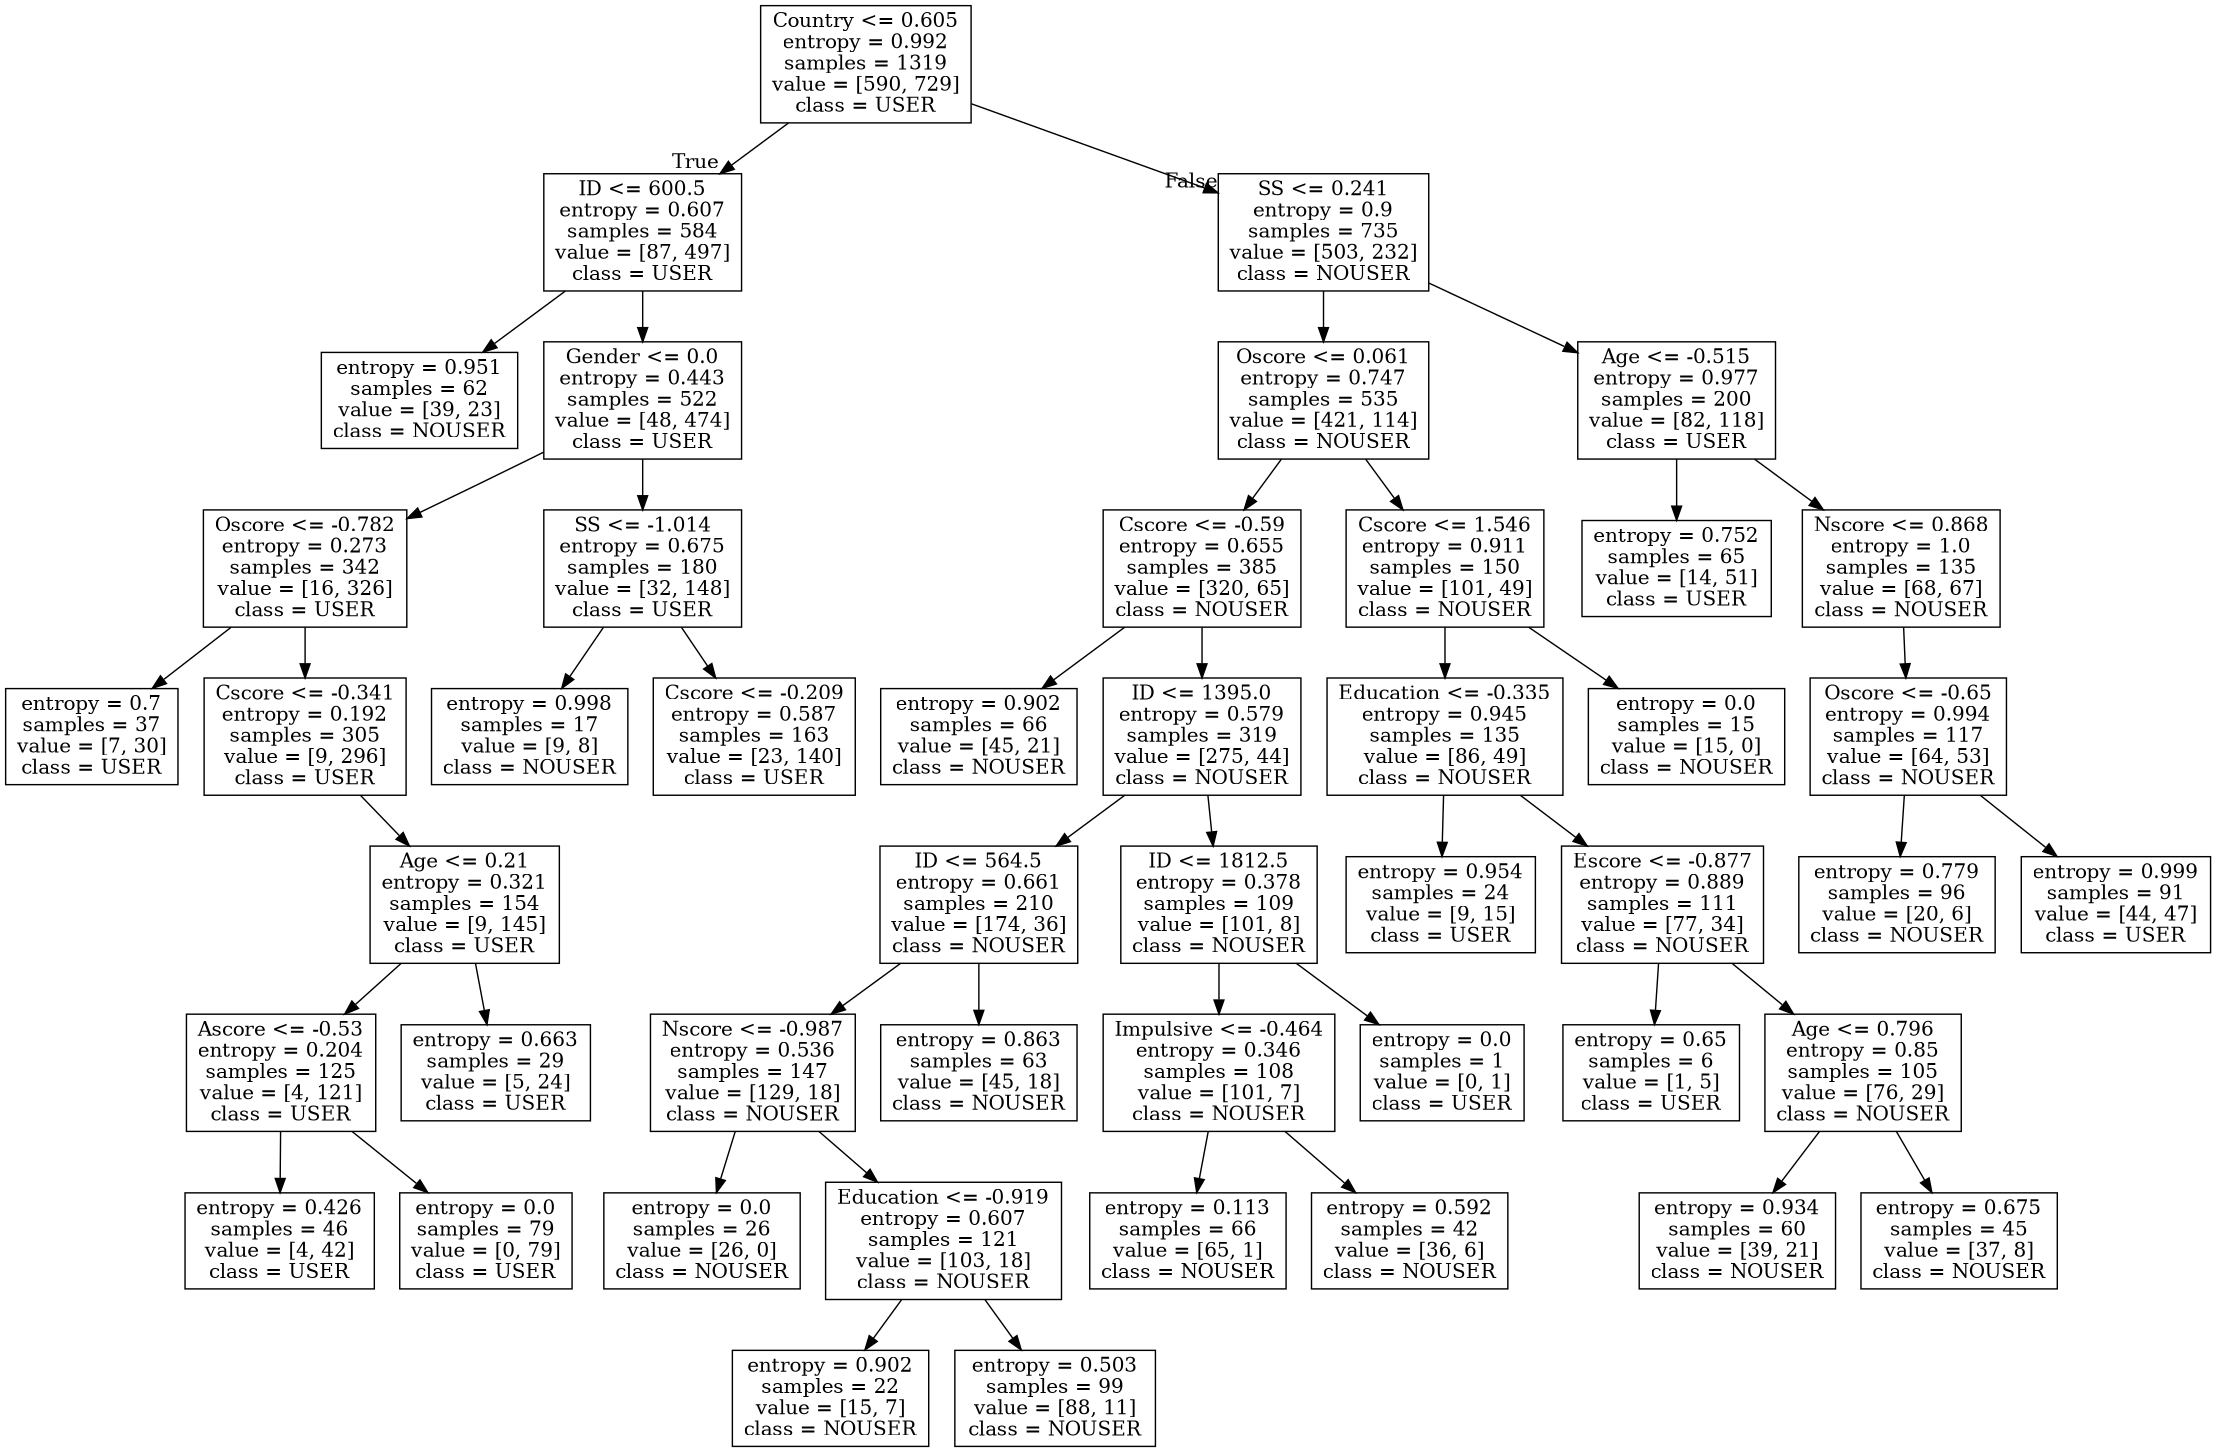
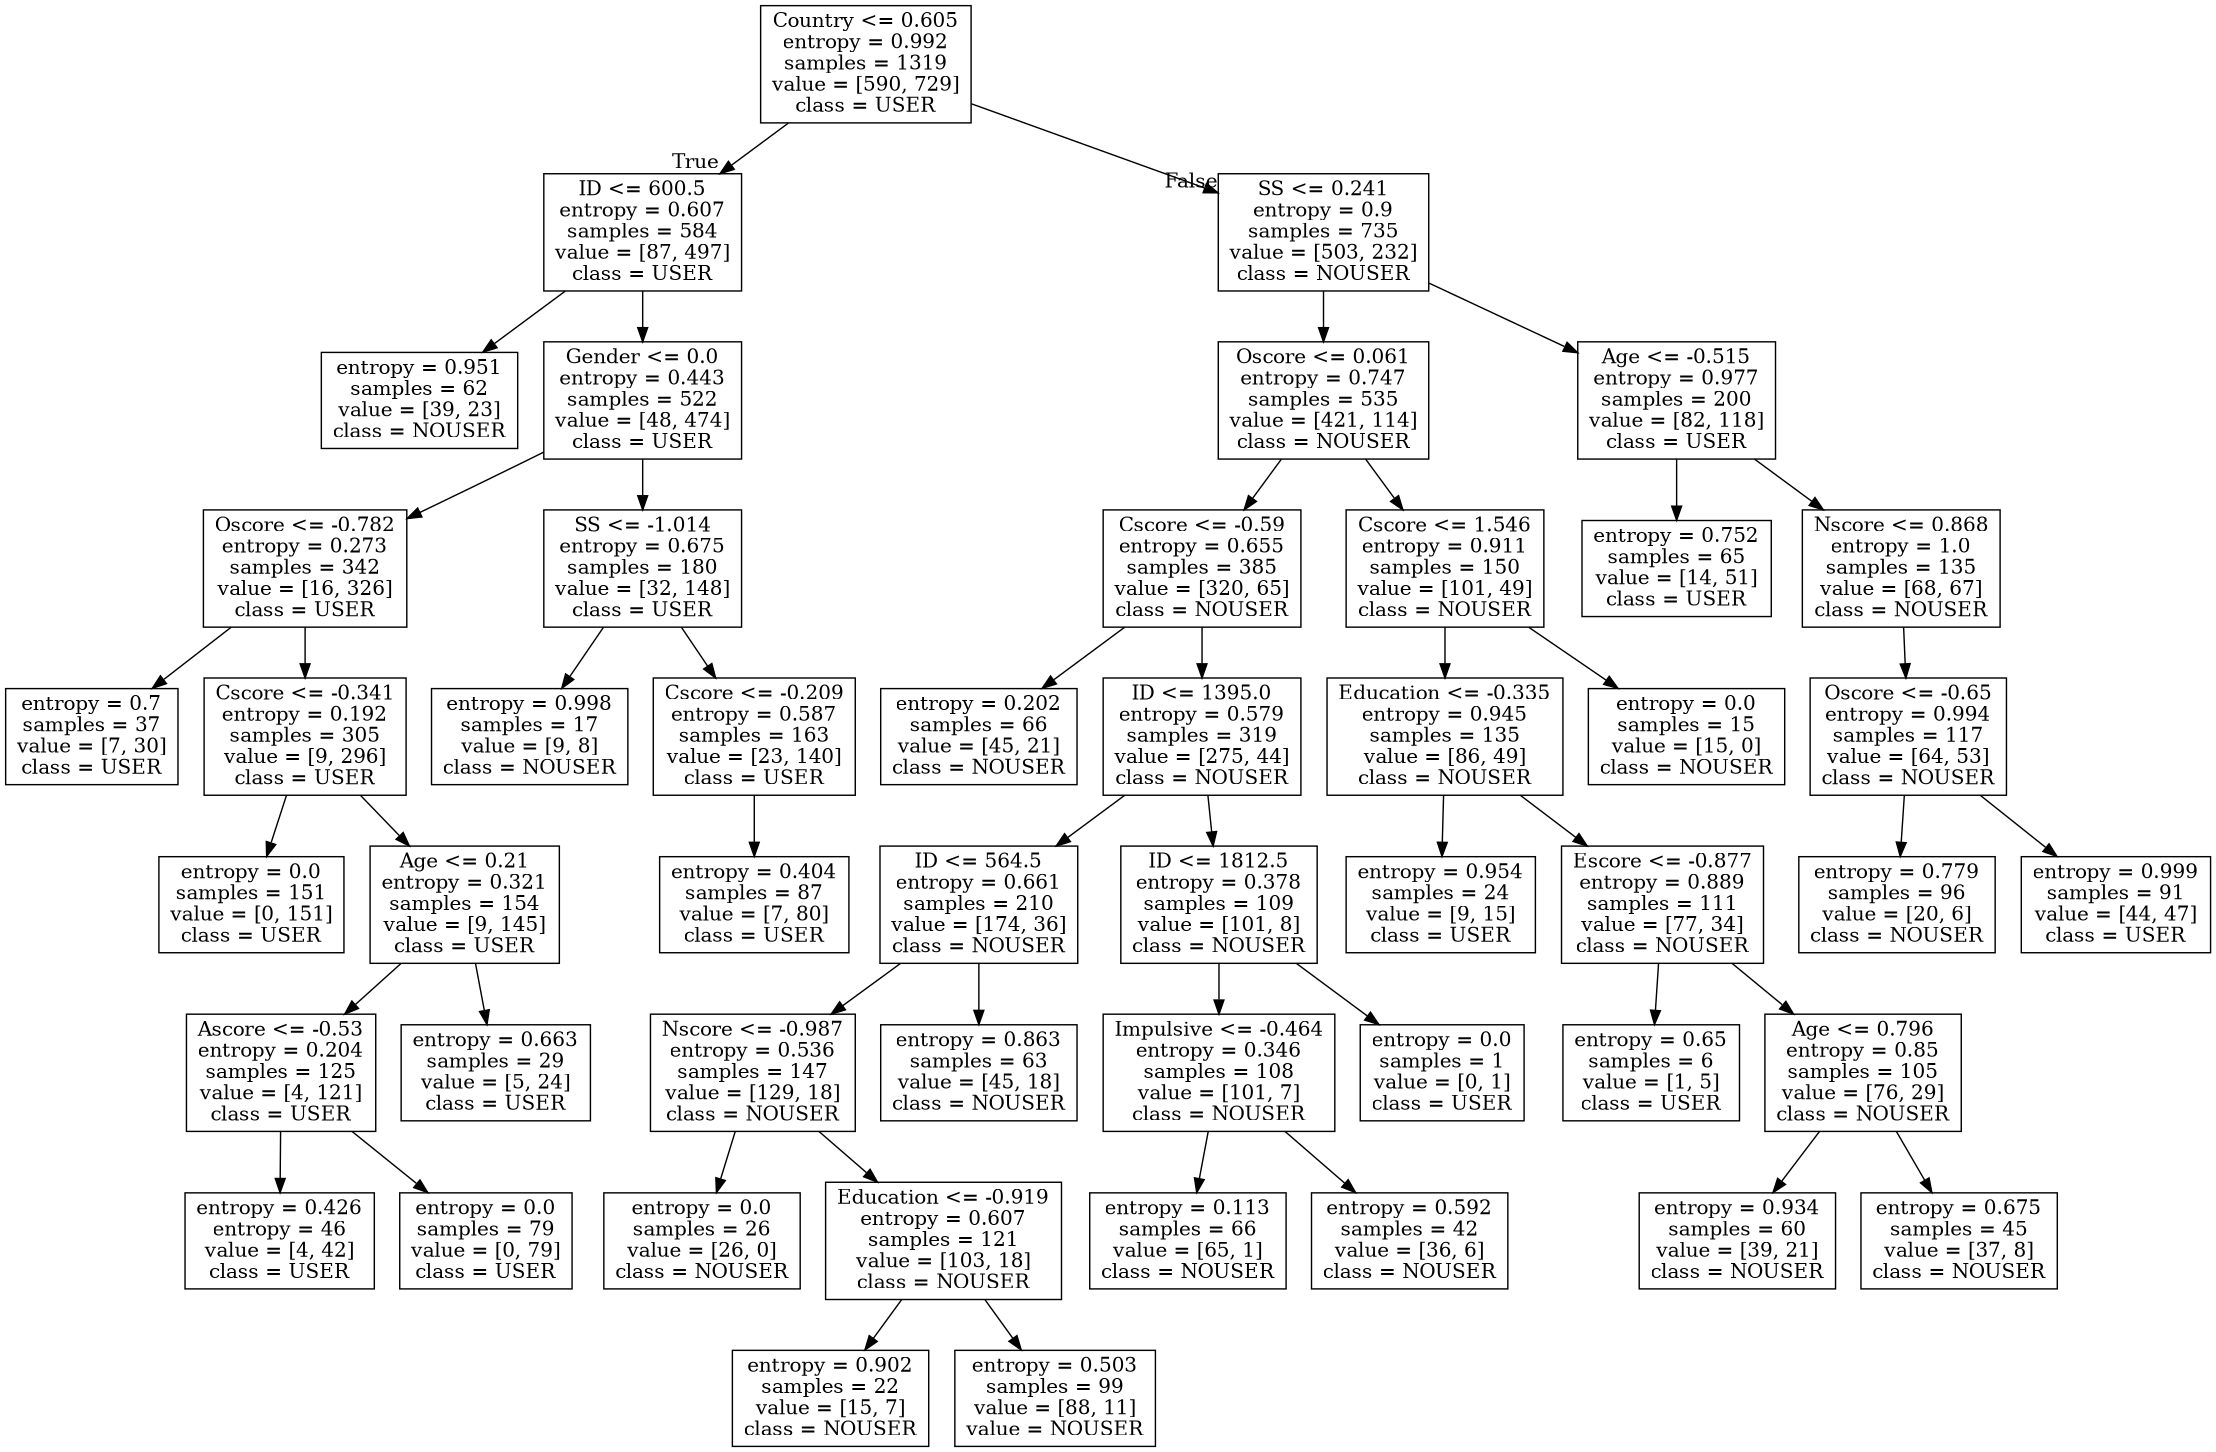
node "entropy = 0.902 samples = 66 value = [45, 21] class = NOUSER": label "entropy = 0.902 samples = 66 value = [45, 21] class = NOUSER" -> "entropy = 0.202 samples = 66 value = [45, 21] class = NOUSER"
node "entropy = 0.0 samples = 151 value = [0, 151] class = USER": added
node "entropy = 0.404 samples = 87 value = [7, 80] class = USER": added
node "entropy = 0.426 samples = 46 value = [4, 42] class = USER": label "entropy = 0.426 samples = 46 value = [4, 42] class = USER" -> "entropy = 0.426 entropy = 46 value = [4, 42] class = USER"
node "entropy = 0.503 samples = 99 value = [88, 11] class = NOUSER": label "entropy = 0.503 samples = 99 value = [88, 11] class = NOUSER" -> "entropy = 0.503 samples = 99 value = [88, 11] value = NOUSER"
